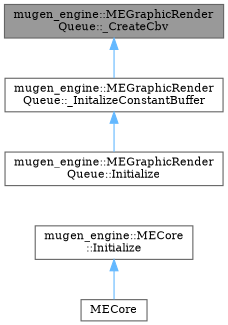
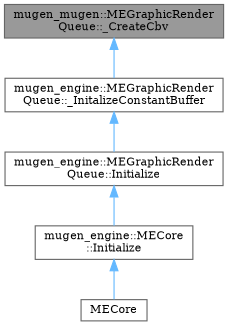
node "mugen_engine::MEGraphicRender Queue::_CreateCbv": label "mugen_engine::MEGraphicRender Queue::_CreateCbv" -> "mugen_mugen::MEGraphicRender Queue::_CreateCbv"
edge "mugen_engine::MECore ::Initialize" -> "mugen_engine::MEGraphicRender Queue::Initialize": added
